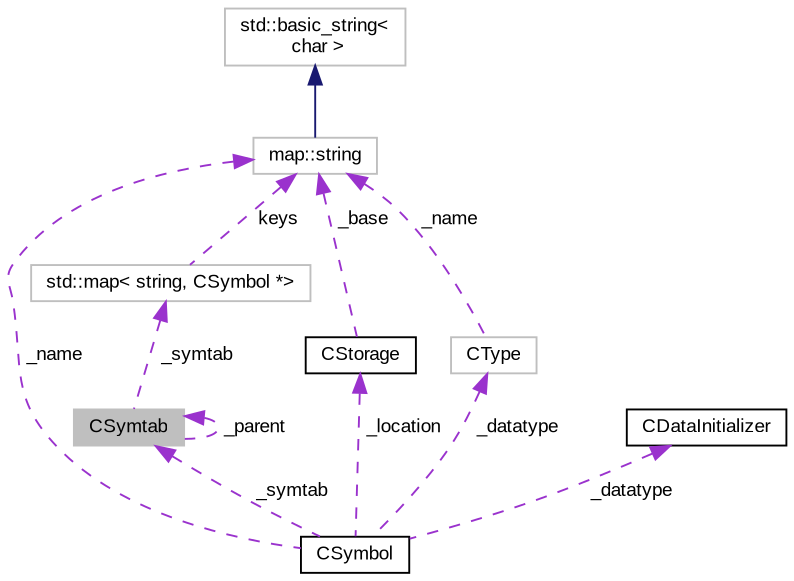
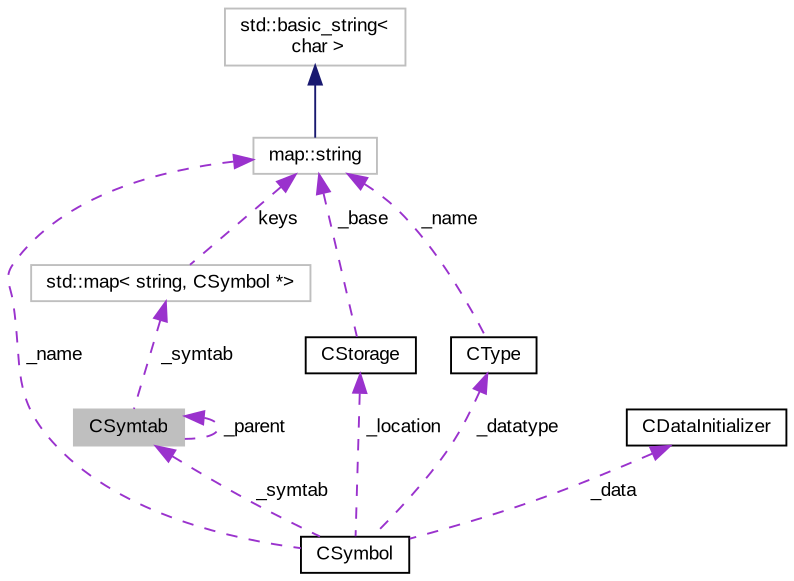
node "CType": color grey75 -> black
edge "CSymbol" -> "CDataInitializer": label " _datatype" -> " _data"
